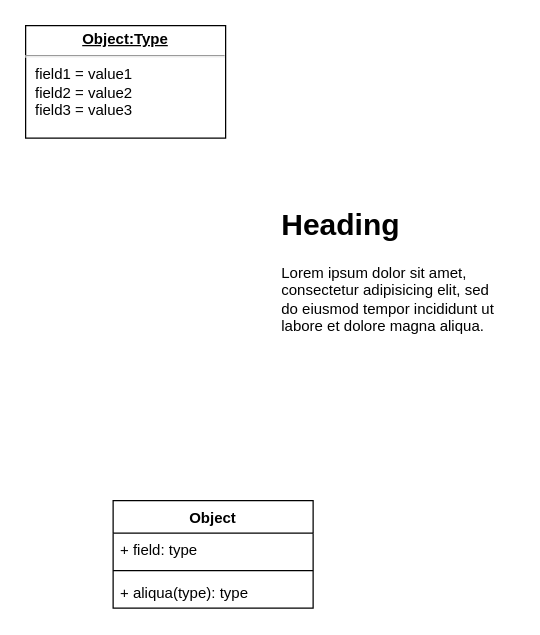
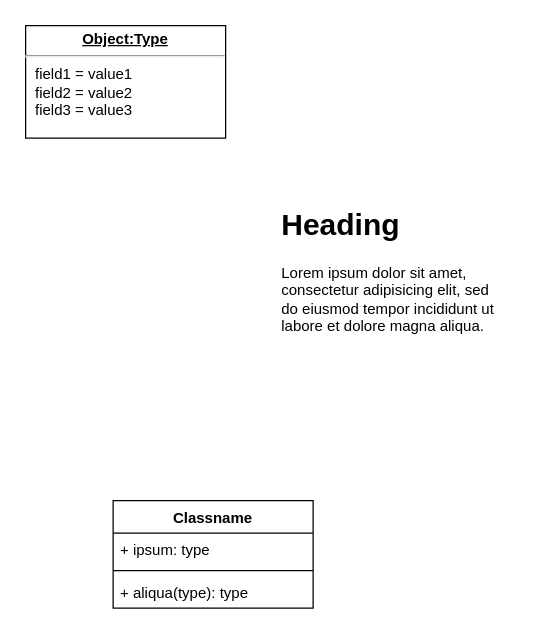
node "Object": label "Object" -> "Classname"
node "+ field: type": label "+ field: type" -> "+ ipsum: type"
